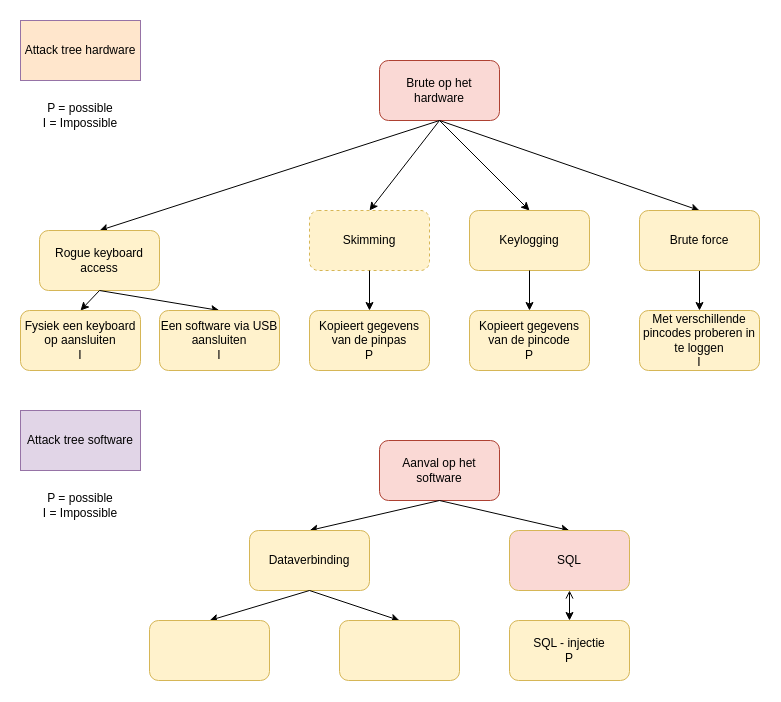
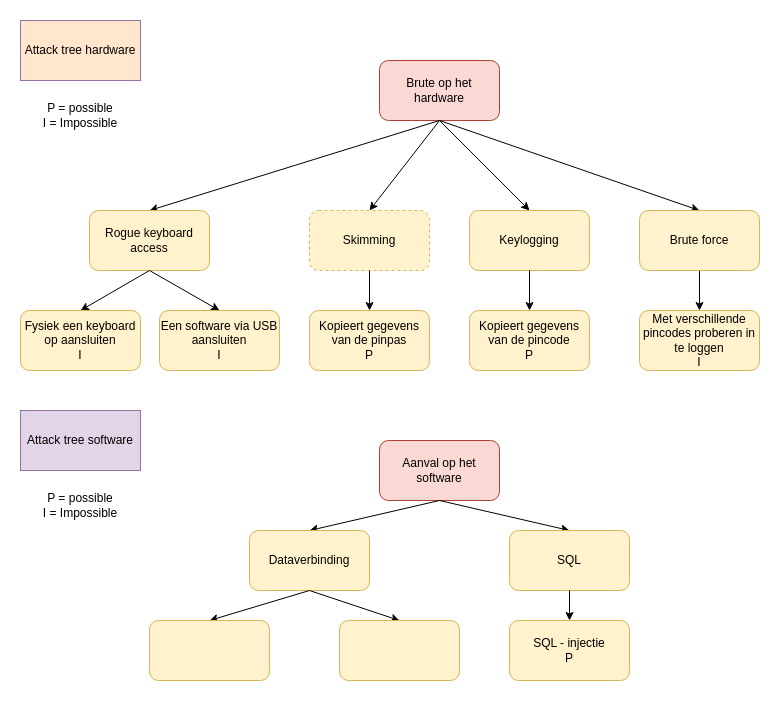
node "Rogue keyboard access": moved (100, 261) -> (150, 241)
node "SQL": fillcolor #fad9d5 -> #fff2cc
edge "SQL" -- "SQL - injectie P": arrowhead open -> none
